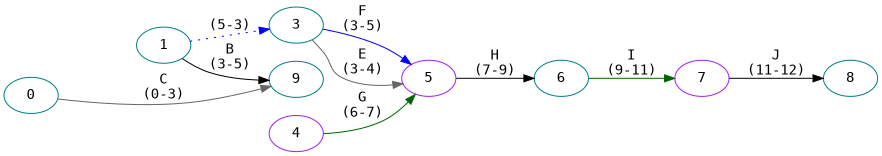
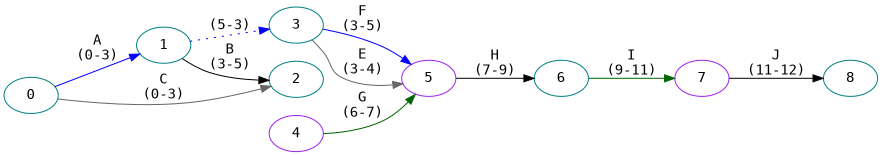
edge "0" -> "1": added, label "A (0-3)"
node "9": label "9" -> "2"
